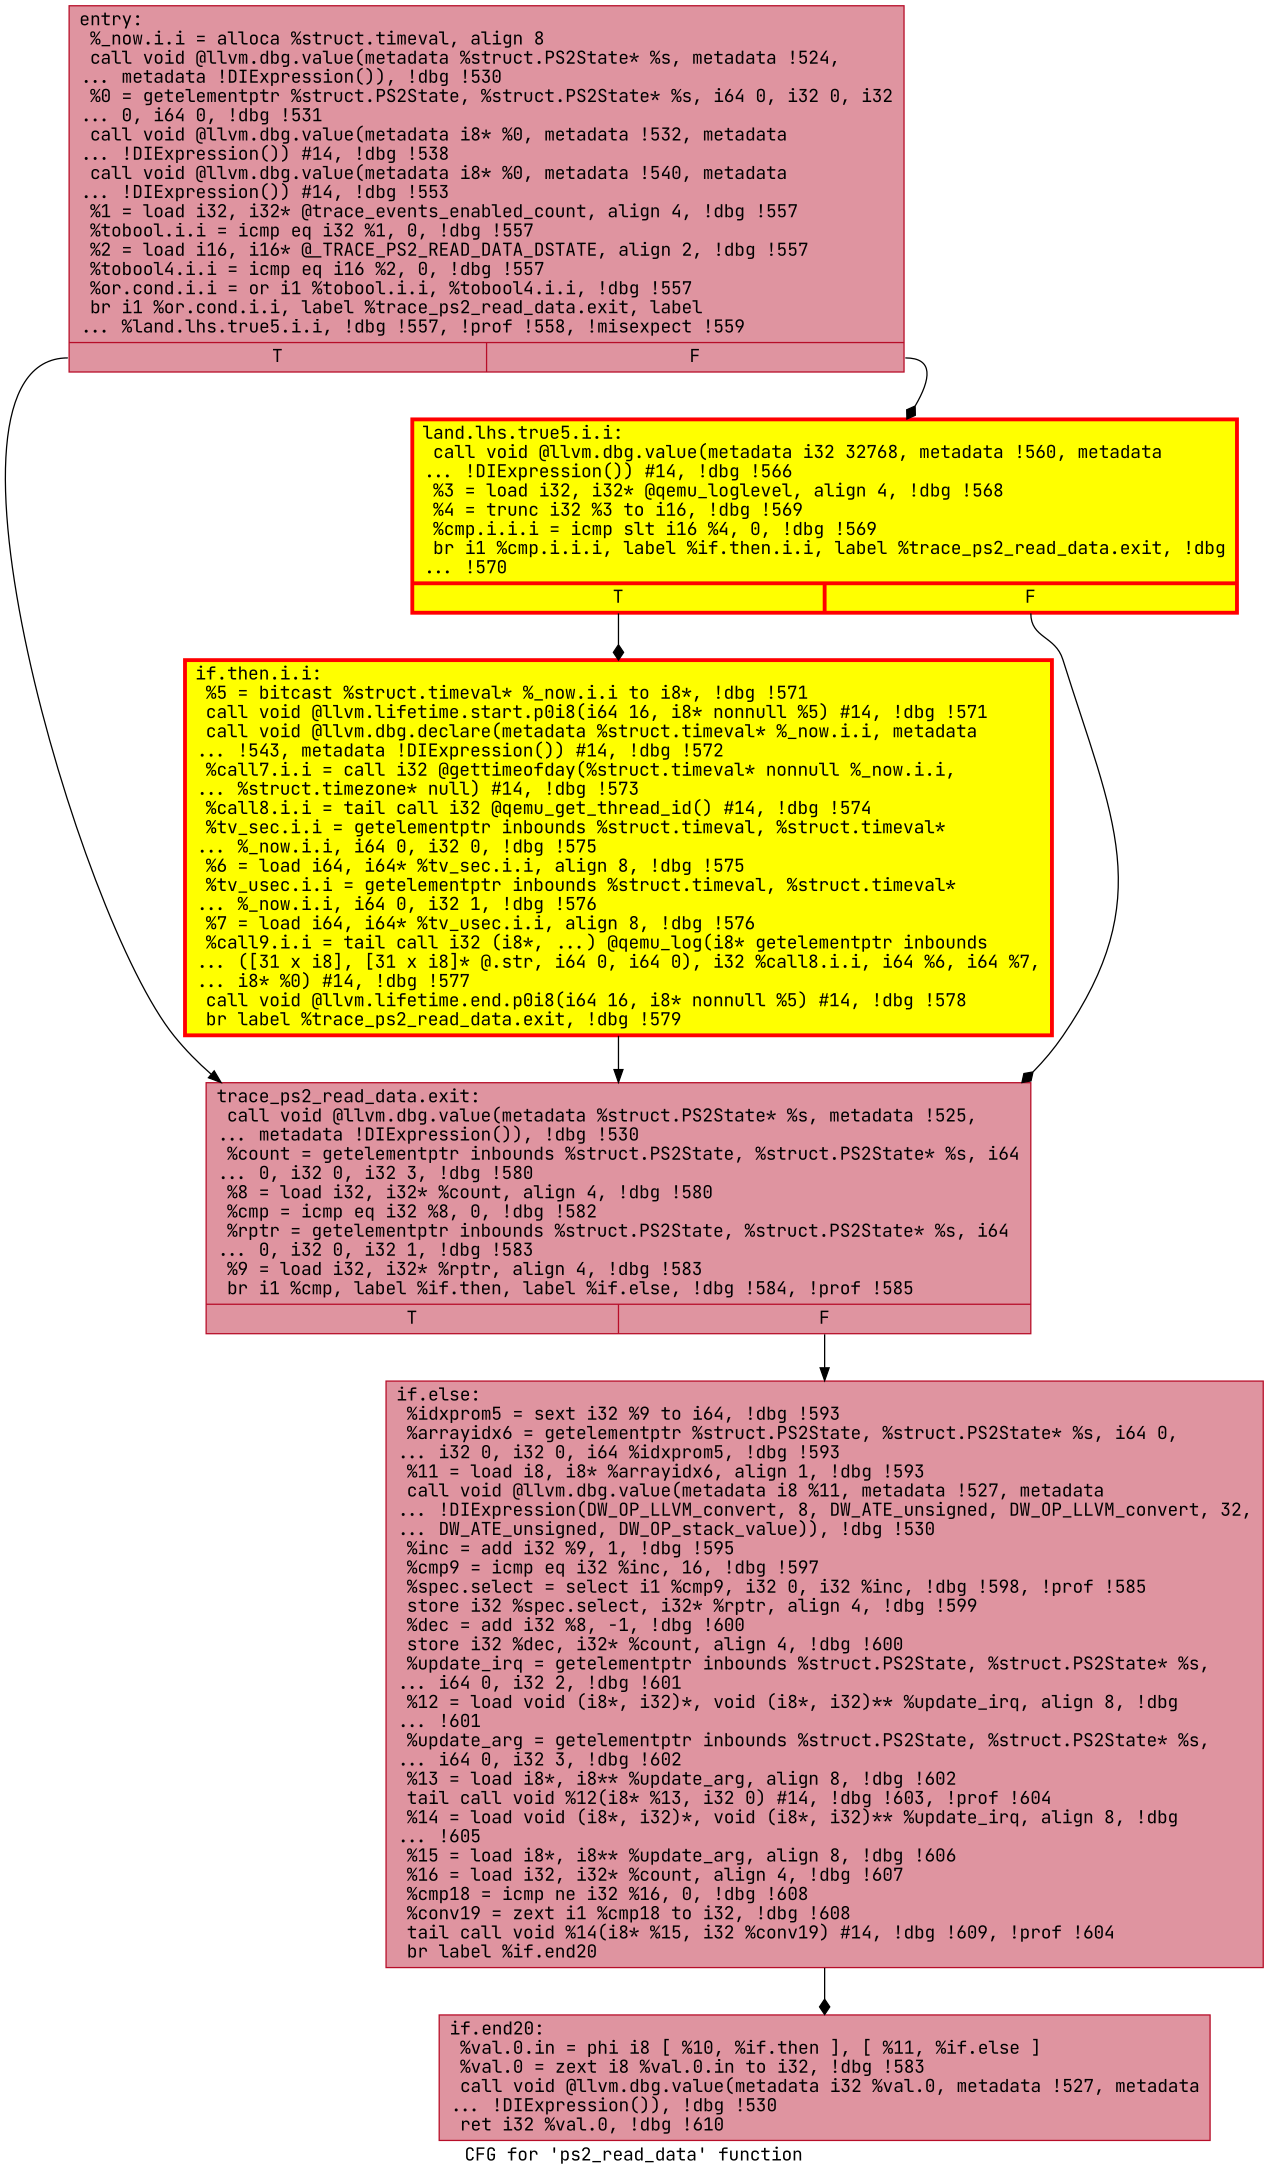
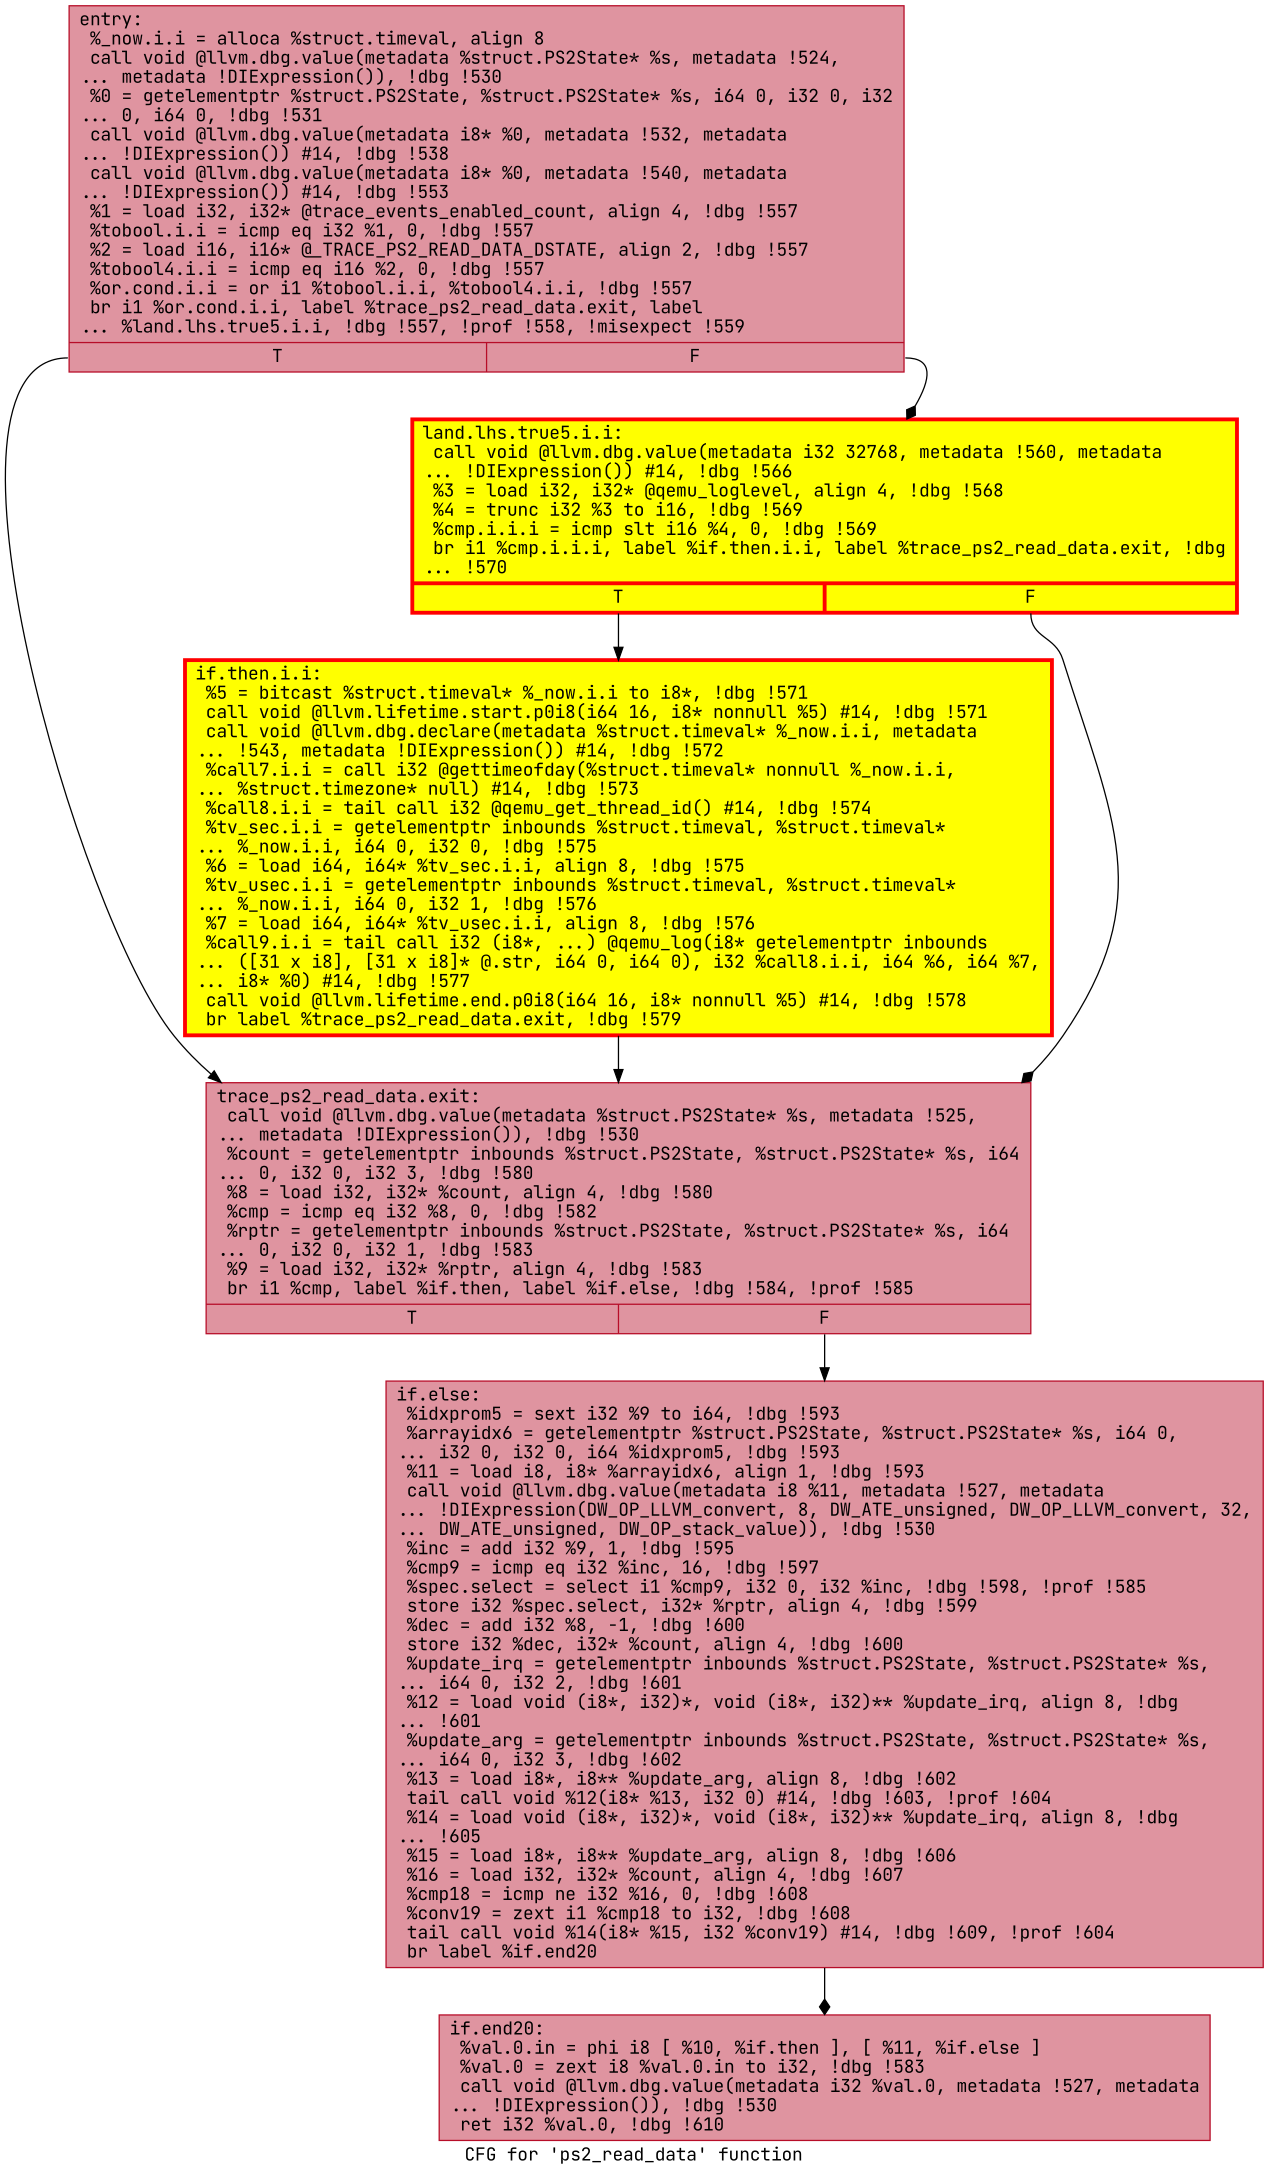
edge "land.lhs.true5.i.i:" -> "if.then.i.i:": arrowhead diamond -> normal
